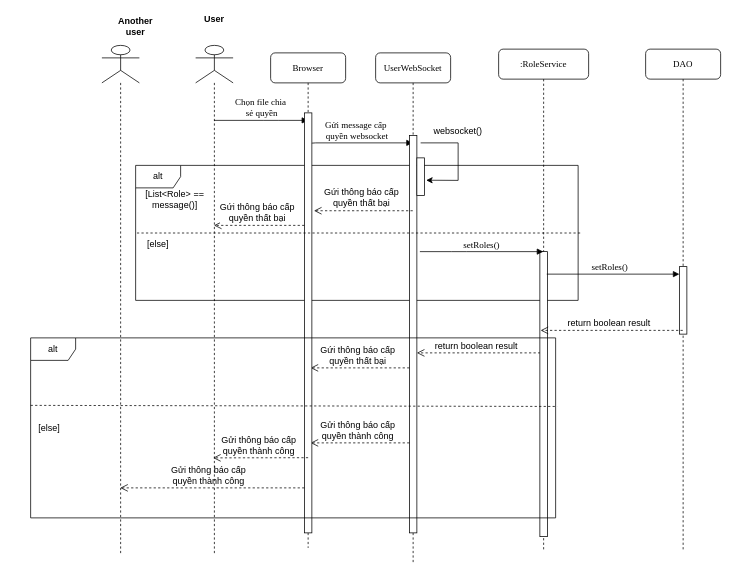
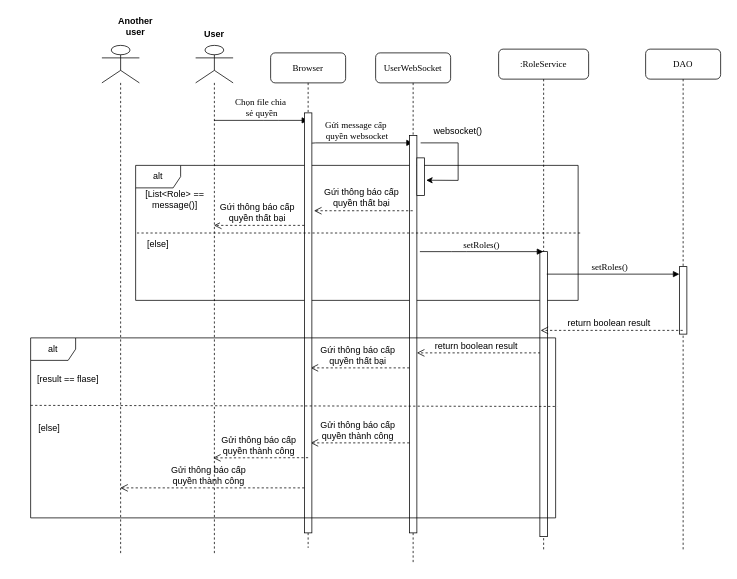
node "User": moved (214, 19) -> (214, 34)
node "[result == flase]": added
